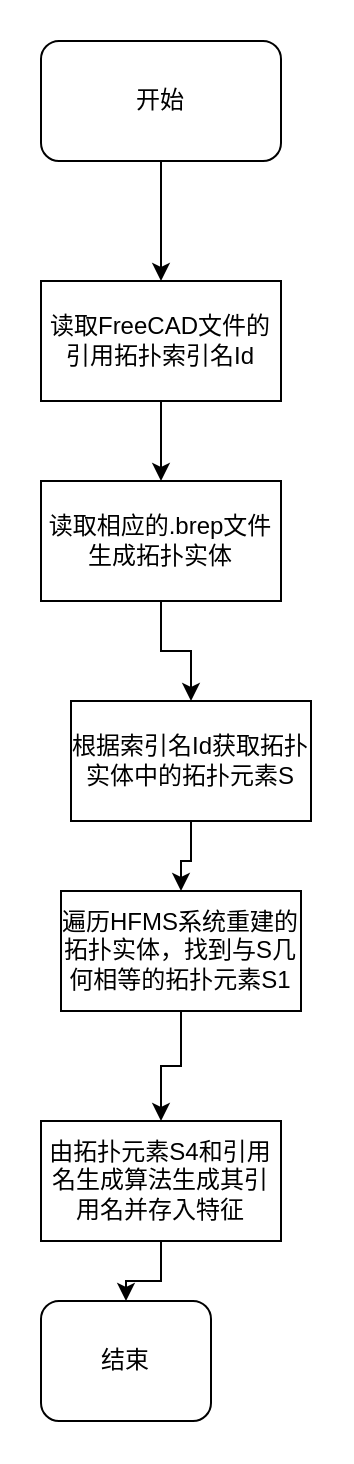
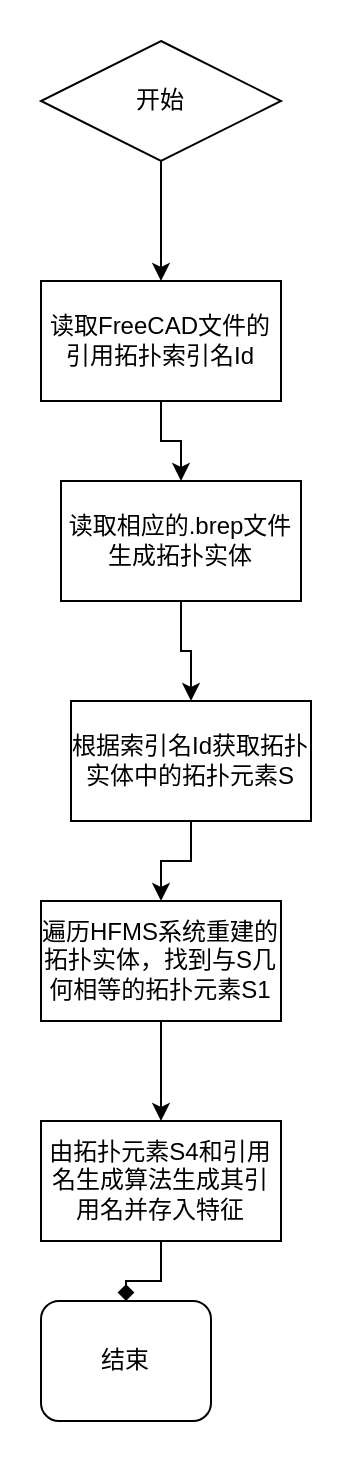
node "开始": shape rounded rectangle -> diamond
node "读取相应的.brep文件生成拓扑实体": moved (161, 541) -> (181, 541)
node "遍历HFMS系统重建的拓扑实体，找到与S几何相等的拓扑元素S1": moved (181, 951) -> (161, 961)
edge "由拓扑元素S4和引用名生成算法生成其引用名并存入特征" -> "结束": arrowhead classic -> diamond
